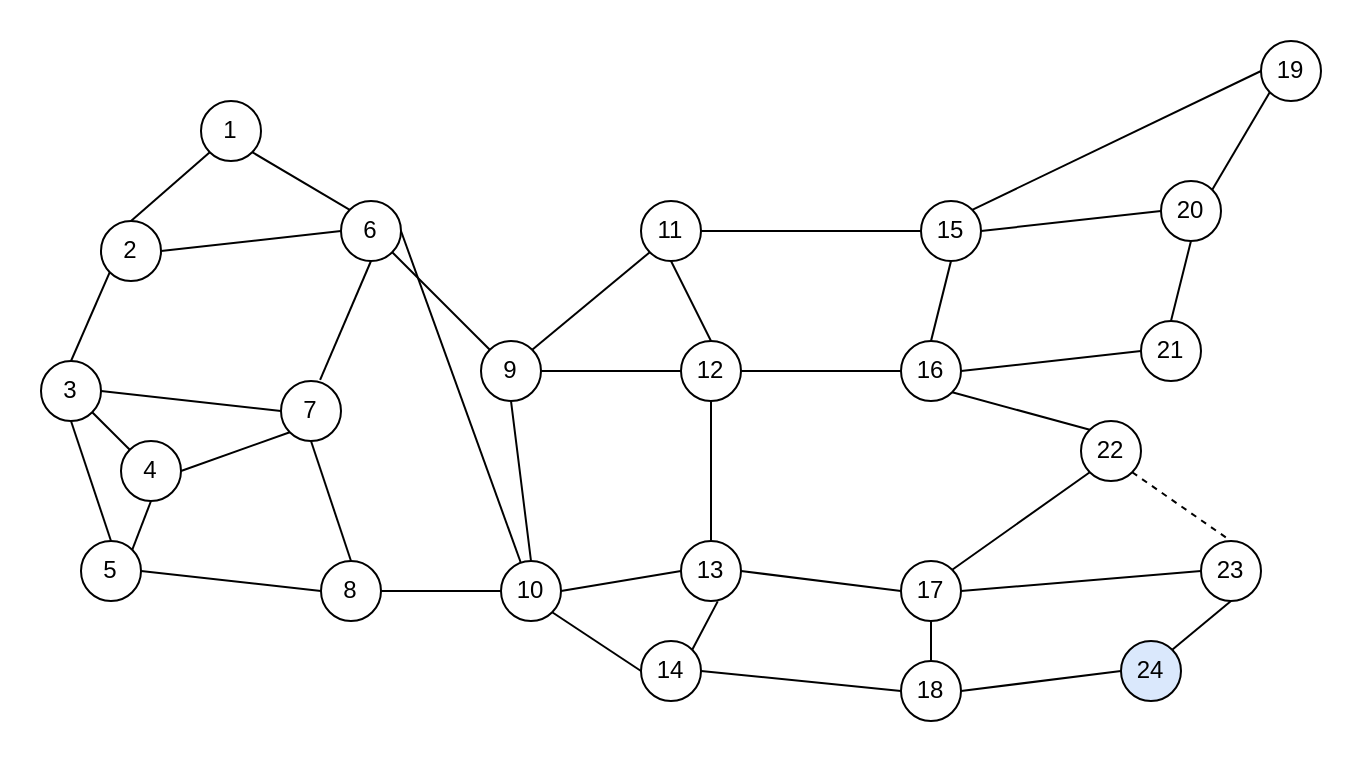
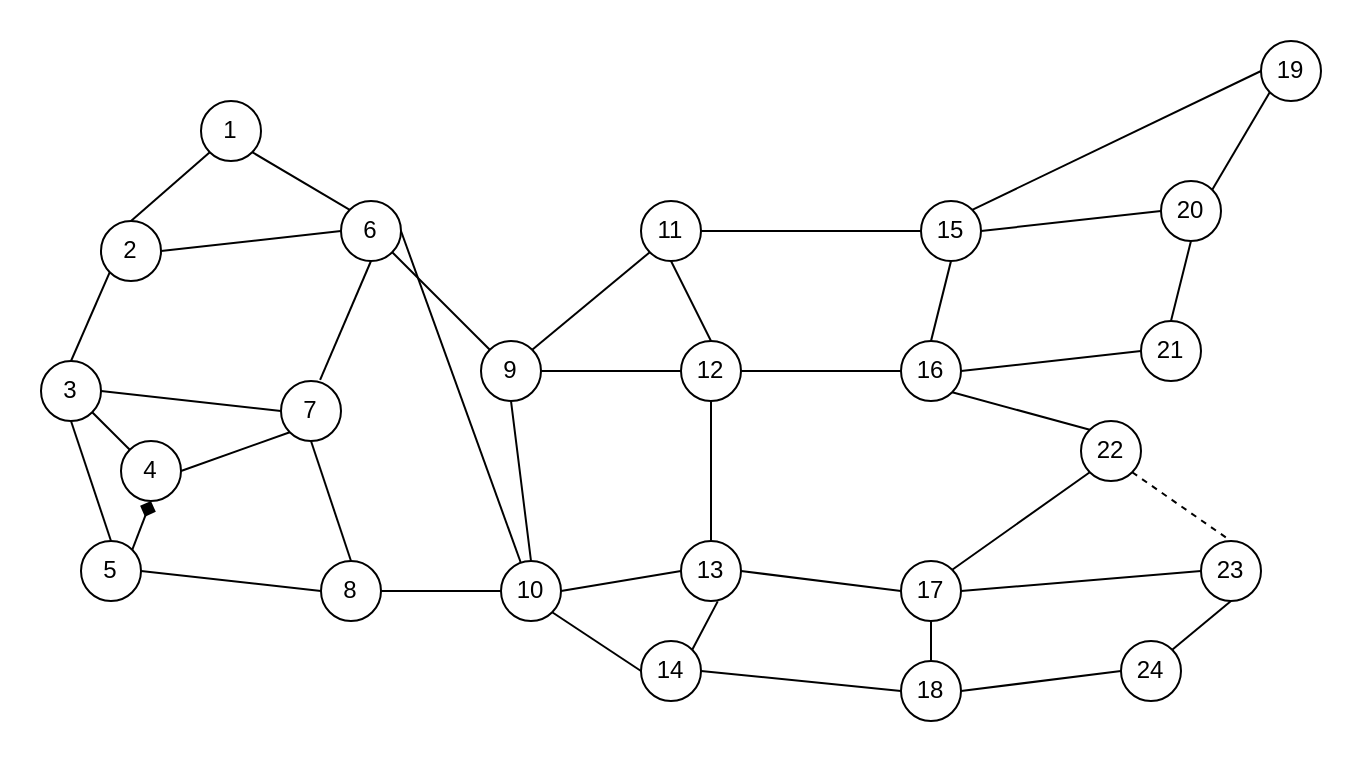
edge "4" -- "5": arrowhead none -> diamond
node "24": fillcolor #dae8fc -> #ffffff
